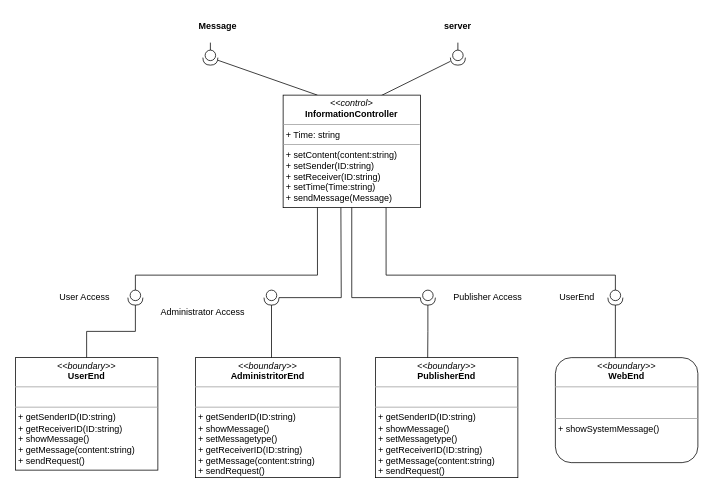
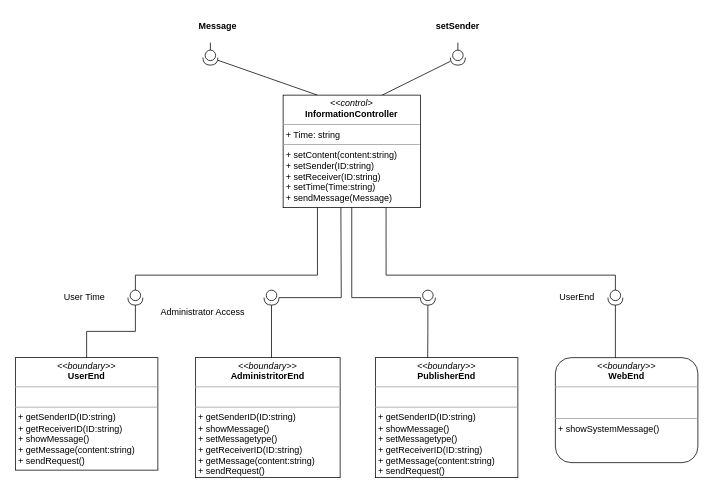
node "server": label "server" -> "setSender"
node "User Access": label "User Access" -> "User Time"
node "Publisher Access": removed
